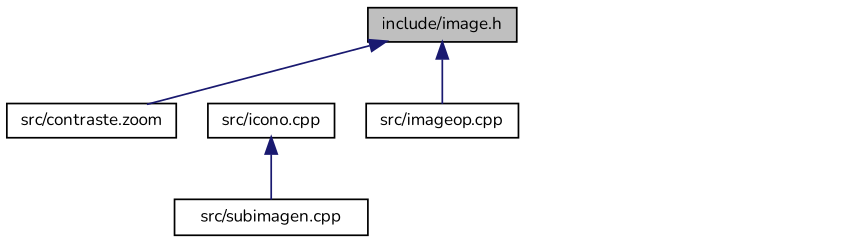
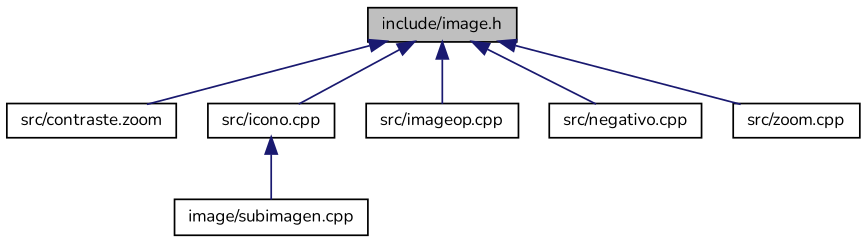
edge "src/icono.cpp" -> "include/image.h": added
node "src/negativo.cpp": added
node "src/zoom.cpp": added
node "src/subimagen.cpp": label "src/subimagen.cpp" -> "image/subimagen.cpp"
